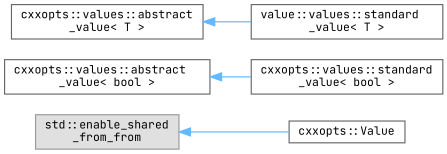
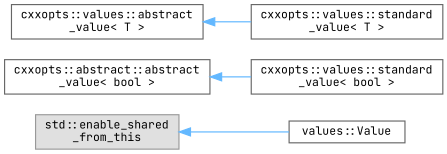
node "value::values::standard _value< T >": label "value::values::standard _value< T >" -> "cxxopts::values::standard _value< T >"
node "cxxopts::values::abstract _value< bool >": label "cxxopts::values::abstract _value< bool >" -> "cxxopts::abstract::abstract _value< bool >"
node "std::enable_shared _from_from": label "std::enable_shared _from_from" -> "std::enable_shared _from_this"
node "cxxopts::Value": label "cxxopts::Value" -> "values::Value"
